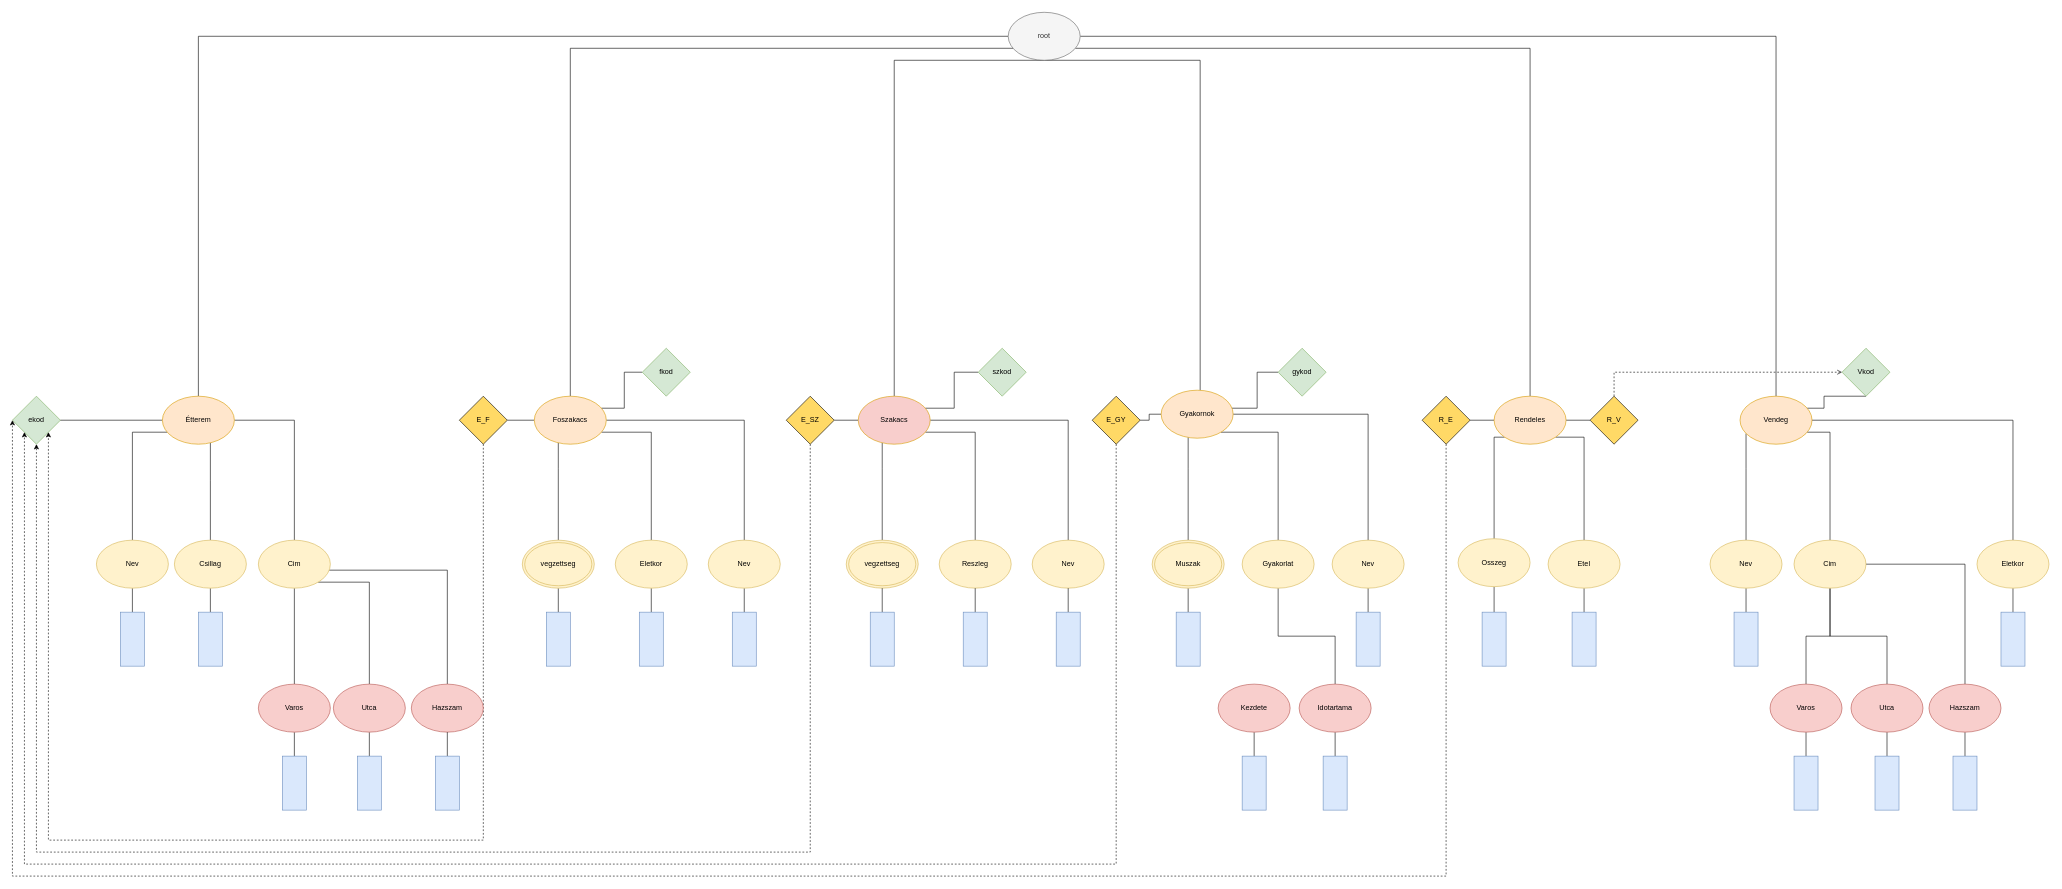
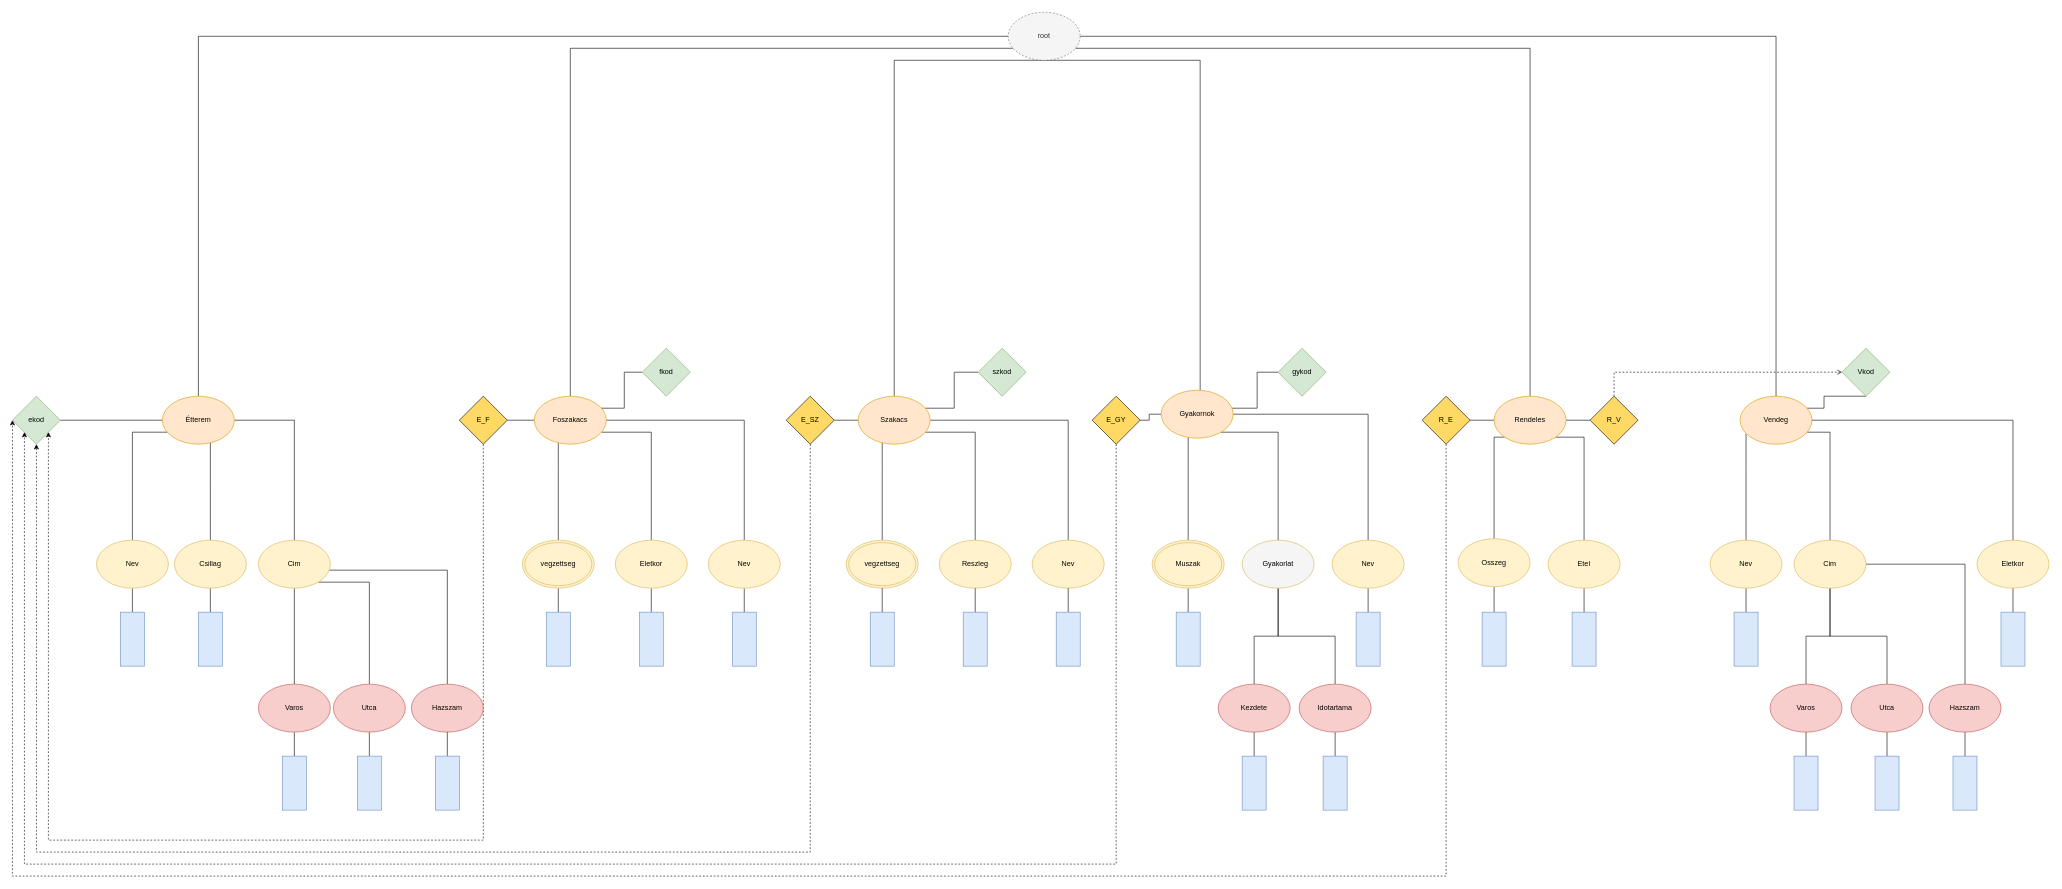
node "root": style solid -> dashed
node "Szakacs": fillcolor #f8cecc -> #ffe6cc
node "Gyakorlat": fillcolor #fff2cc -> #f5f5f5
edge "Gyakorlat" -- "Kezdete": added
